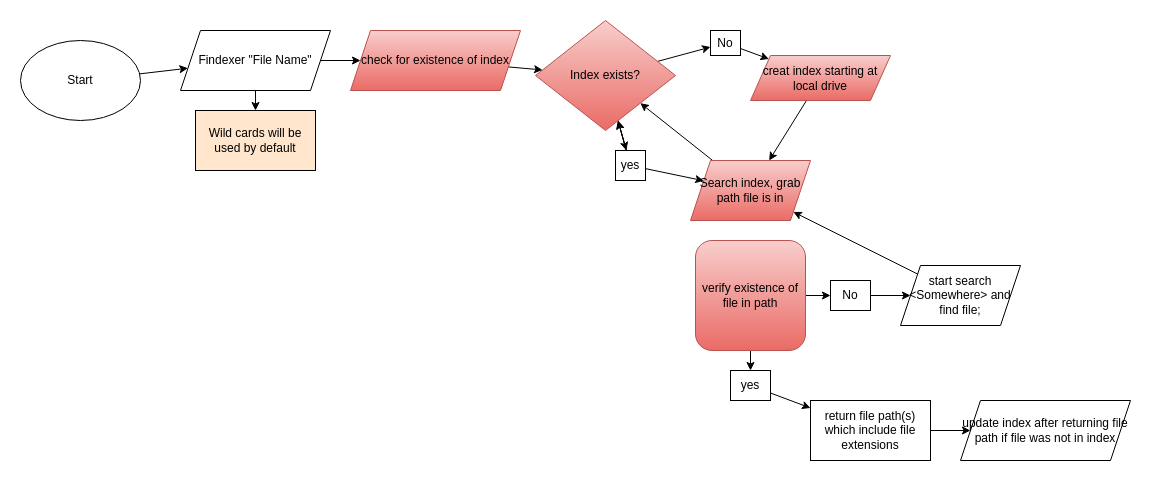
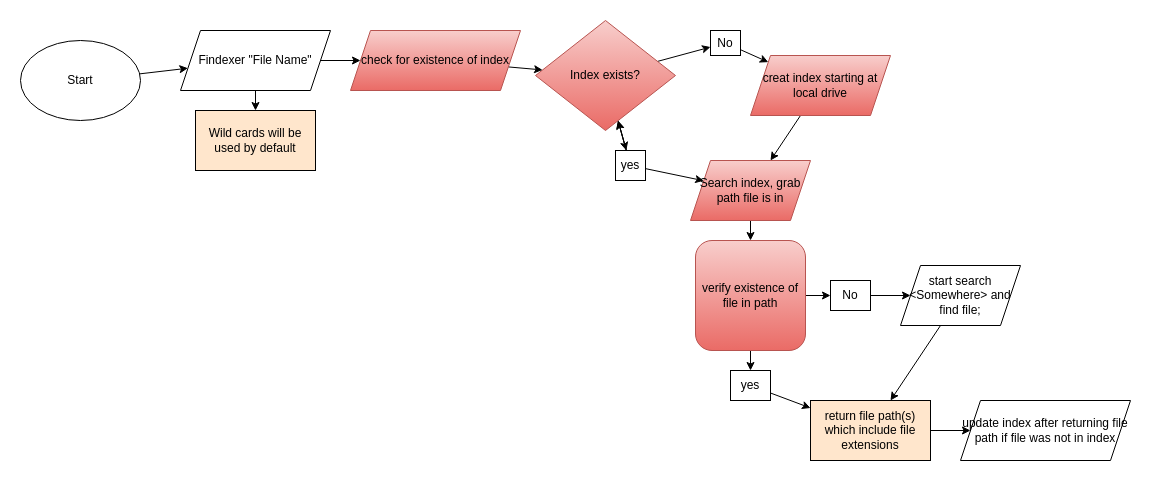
node "creat index starting at local drive": size 140x45 -> 140x60
edge "Search index, grab path file is in" -> "Index exists?": now "Search index, grab path file is in" -> "verify existence of file in path"
edge "start search <Somewhere> and find file;" -> "Search index, grab path file is in": now "start search <Somewhere> and find file;" -> "return file path(s) which include file extensions"
node "return file path(s) which include file extensions": fillcolor #ffffff -> #ffe6cc
